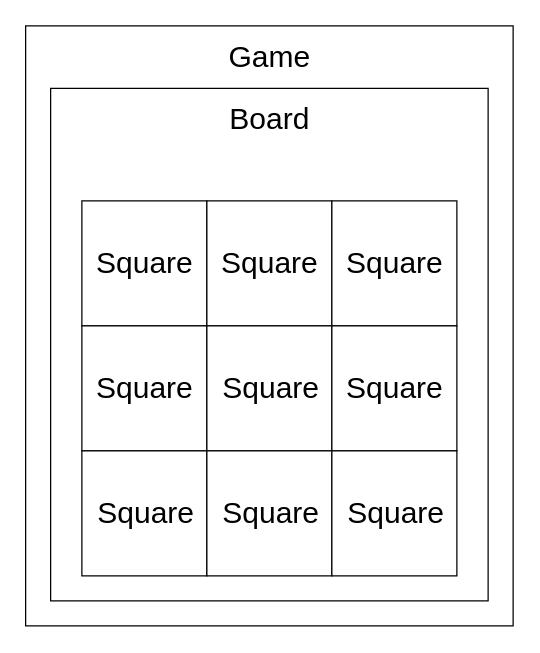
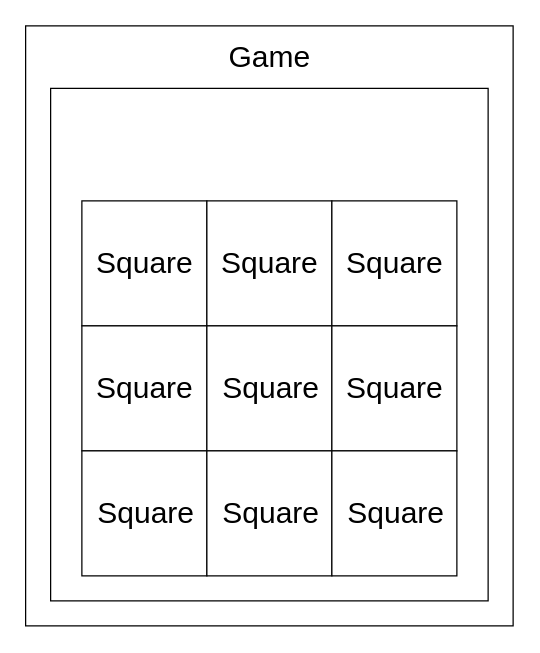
node "Board": removed
